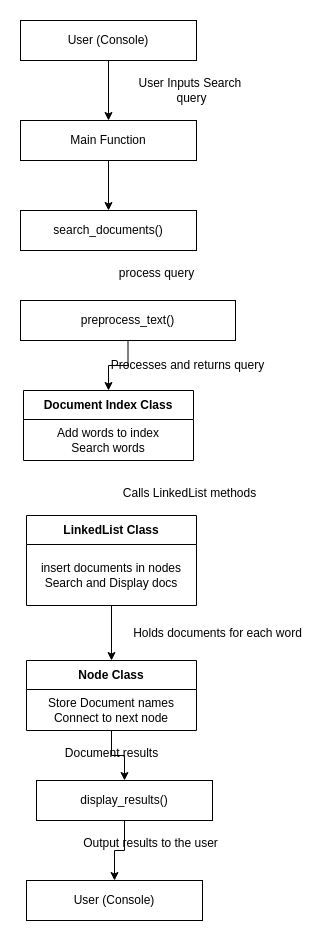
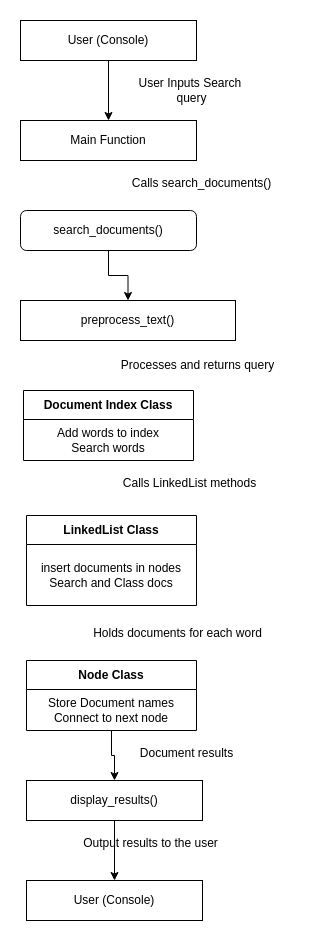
edge "Main Function" -> "search_documents()": removed
node "Calls search_documents()": added
node "search_documents()": shape rectangle -> rounded rectangle
node "process query": removed
edge "search_documents()" -> "preprocess_text()": added
edge "preprocess_text()" -> "Document Index Class": removed
node "Processes and returns query": moved (188, 366) -> (198, 366)
node "Calls LinkedList methods": moved (190, 494) -> (190, 484)
node "insert documents in nodes Search and Display docs": label "insert documents in nodes Search and Display docs" -> "insert documents in nodes Search and Class docs"
edge "LinkedList Class" -> "Node Class": removed
node "Holds documents for each word": moved (218, 634) -> (178, 634)
node "Document results": moved (112, 754) -> (187, 754)
node "display_results()": moved (125, 801) -> (115, 801)
